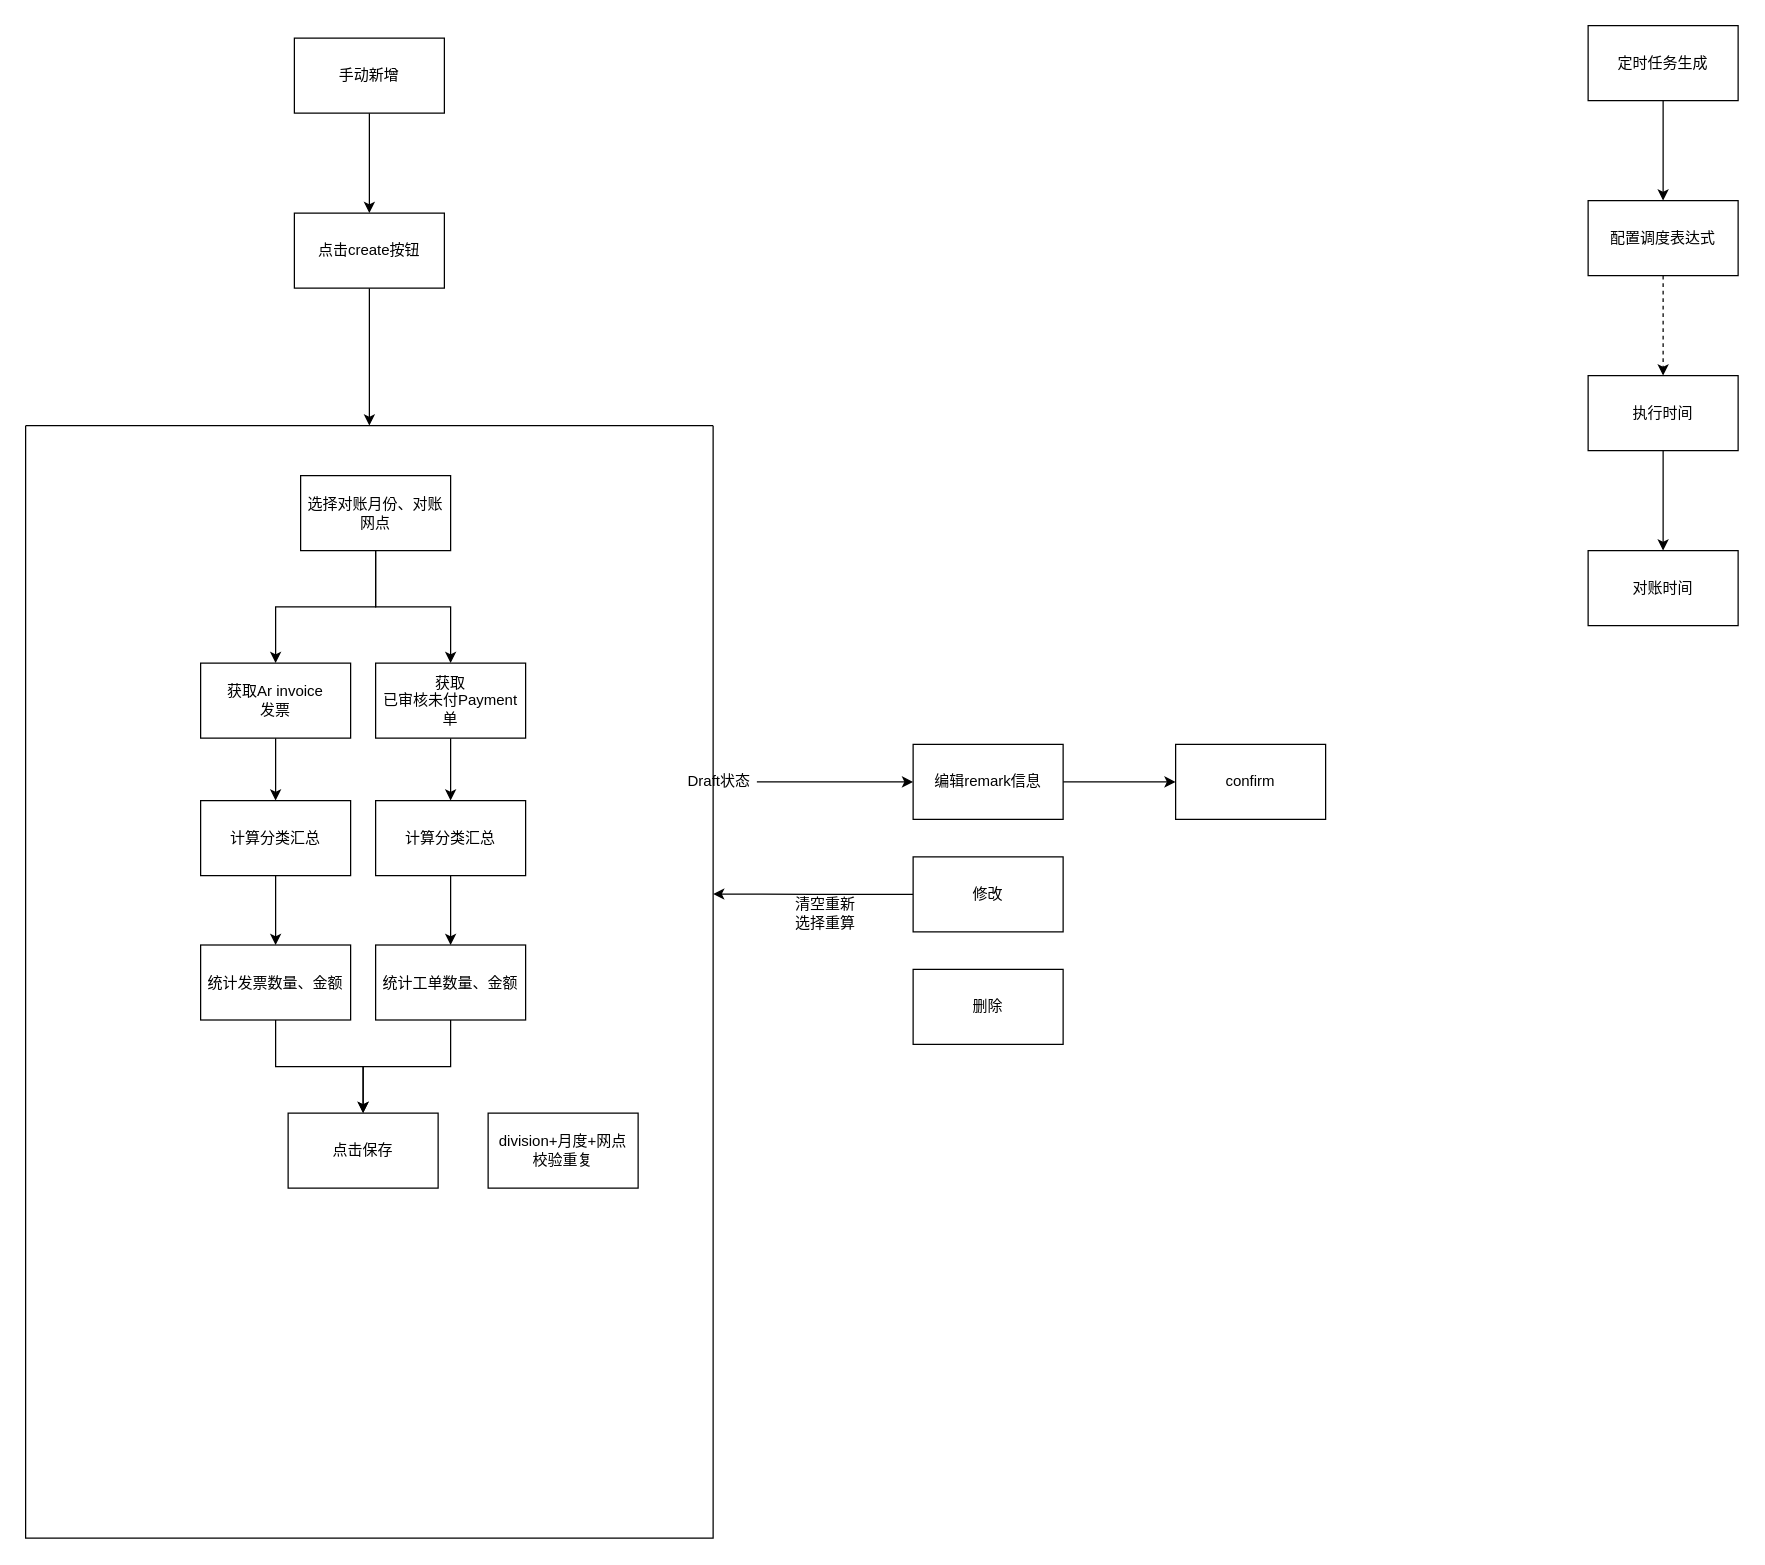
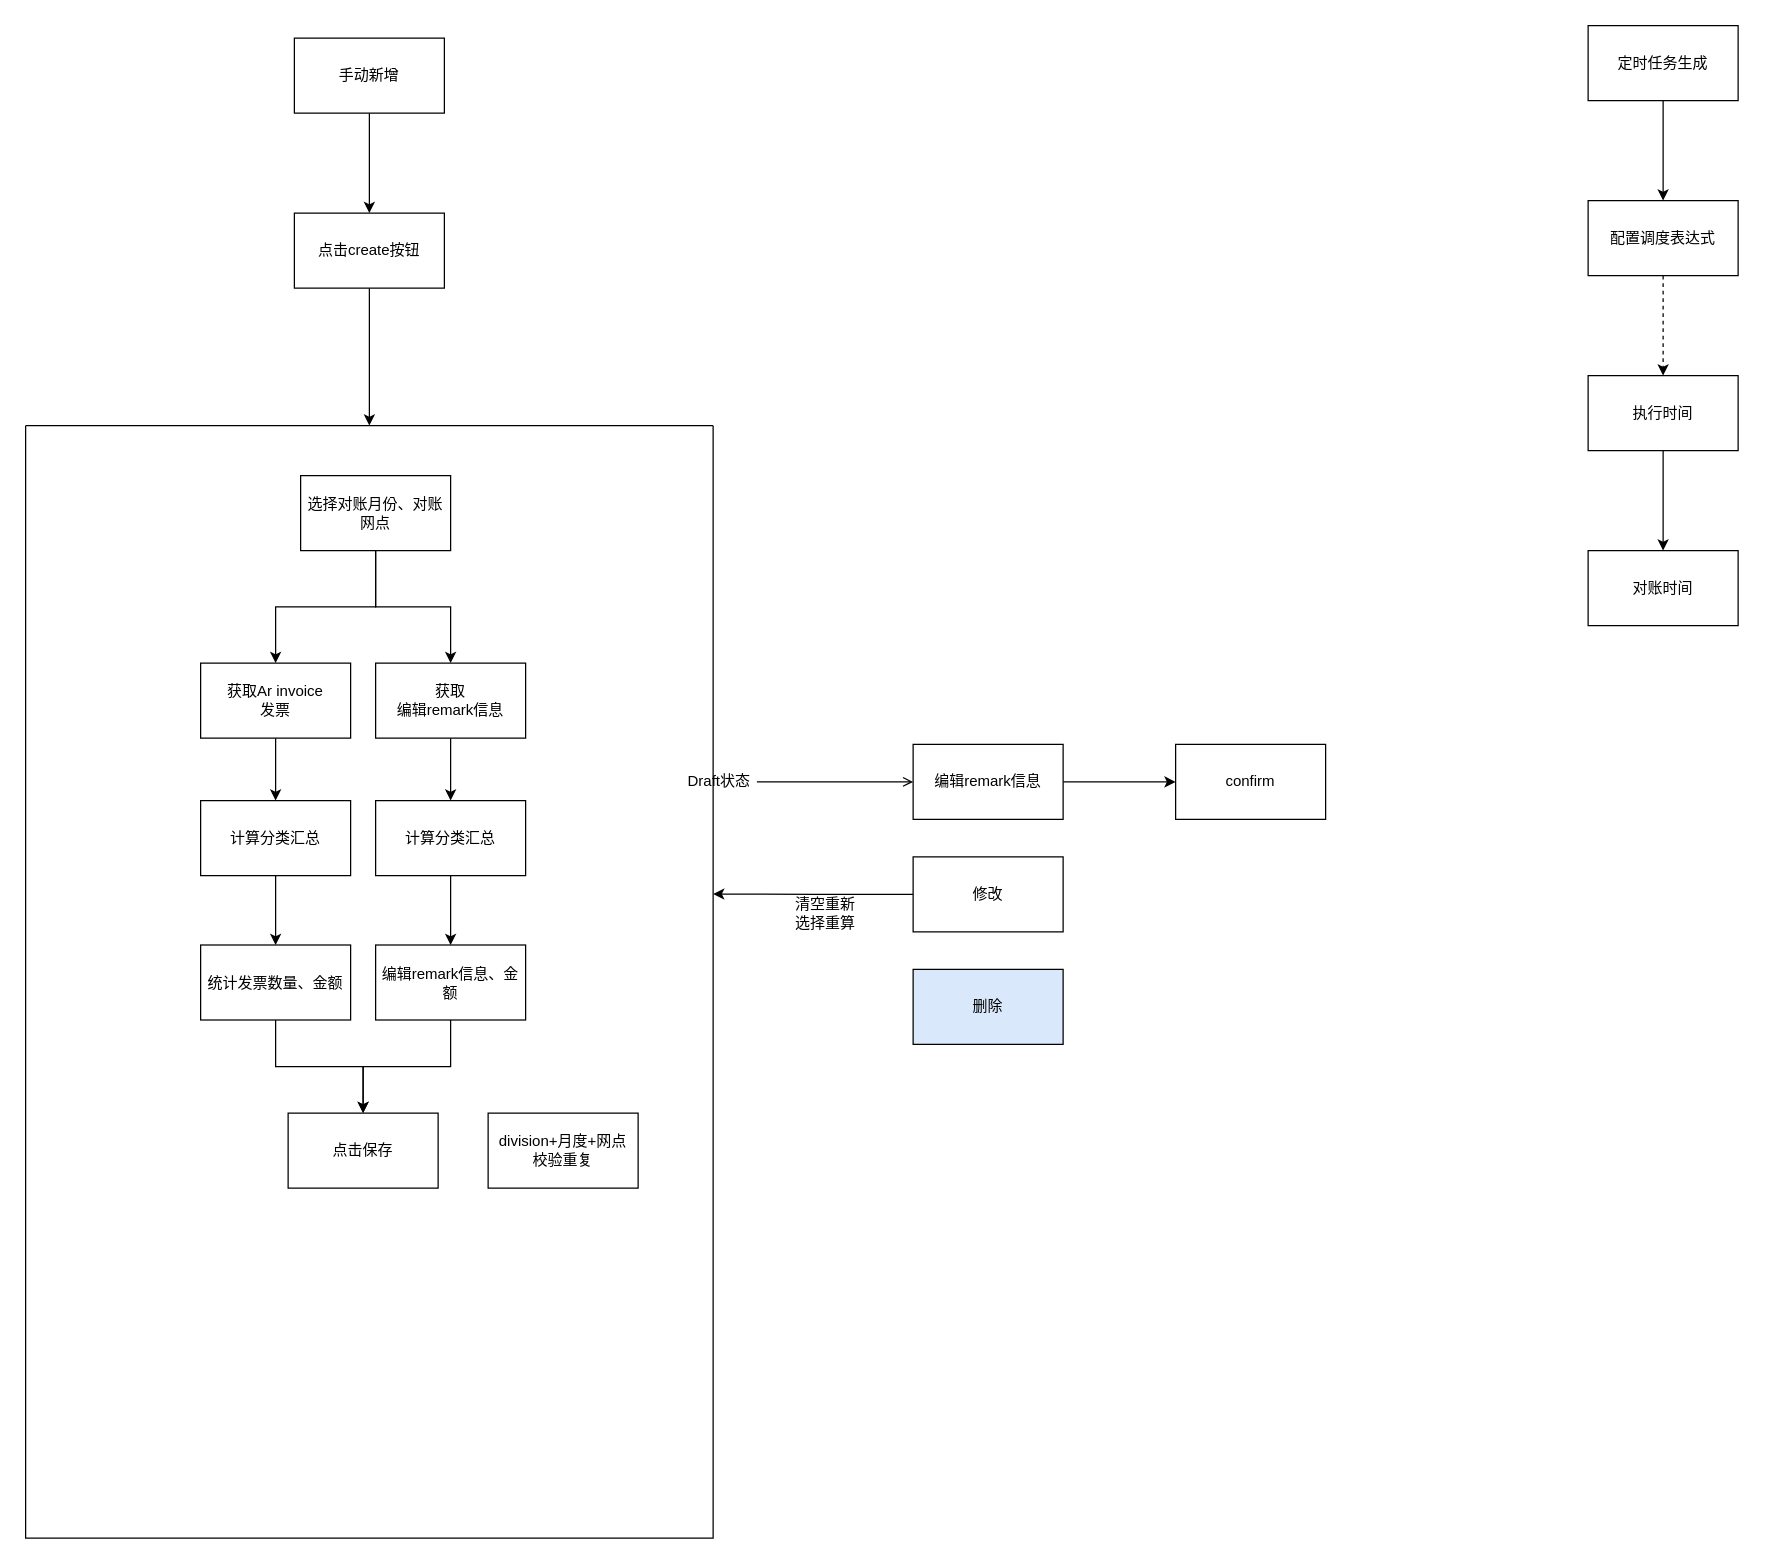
node "获取 已审核未付Payment单": label "获取 已审核未付Payment单" -> "获取 编辑remark信息"
edge "Draft状态" -> "编辑remark信息": arrowhead classic -> open
node "统计工单数量、金额": label "统计工单数量、金额" -> "编辑remark信息、金额"
node "删除": fillcolor #ffffff -> #dae8fc
